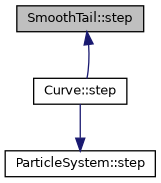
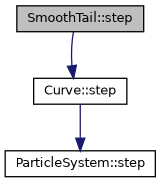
edge "Curve::step" -> "SmoothTail::step": reversed
